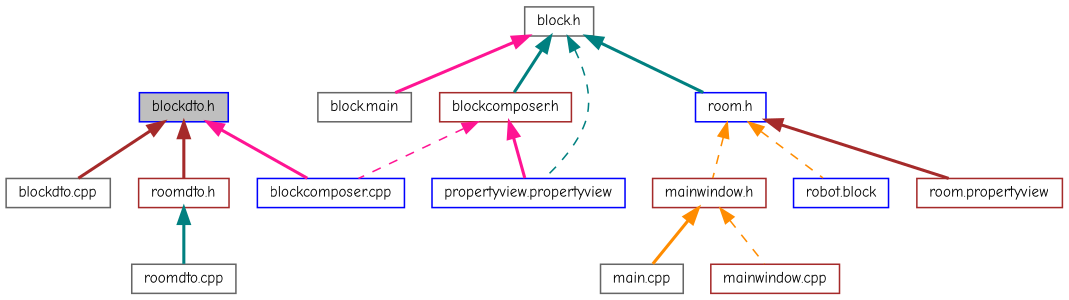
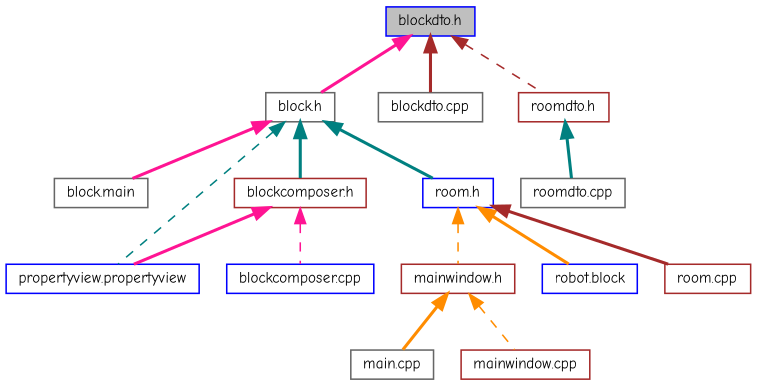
edge "blockcomposer.cpp" -> "blockdto.h": now "block.h" -> "blockdto.h"
edge "robot.block" -> "room.h": style dashed -> bold
edge "roomdto.h" -> "blockdto.h": style bold -> dashed
node "room.propertyview": label "room.propertyview" -> "room.cpp"
